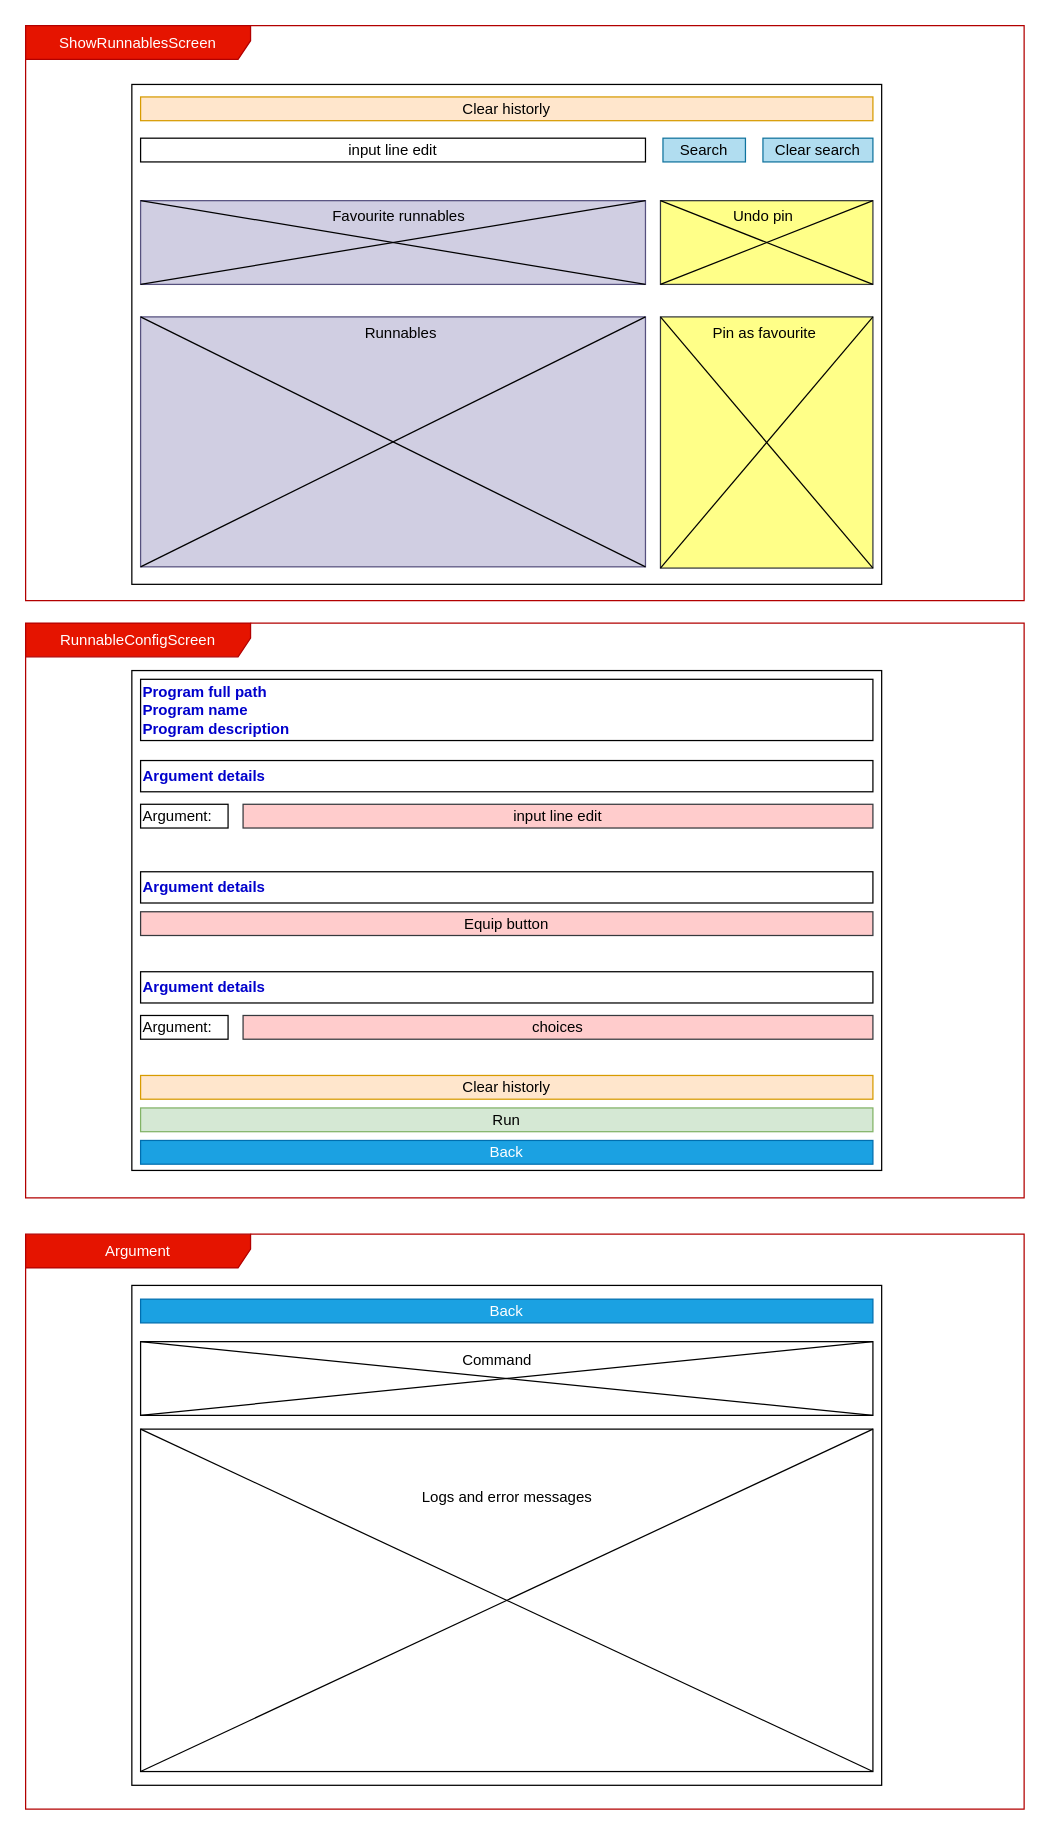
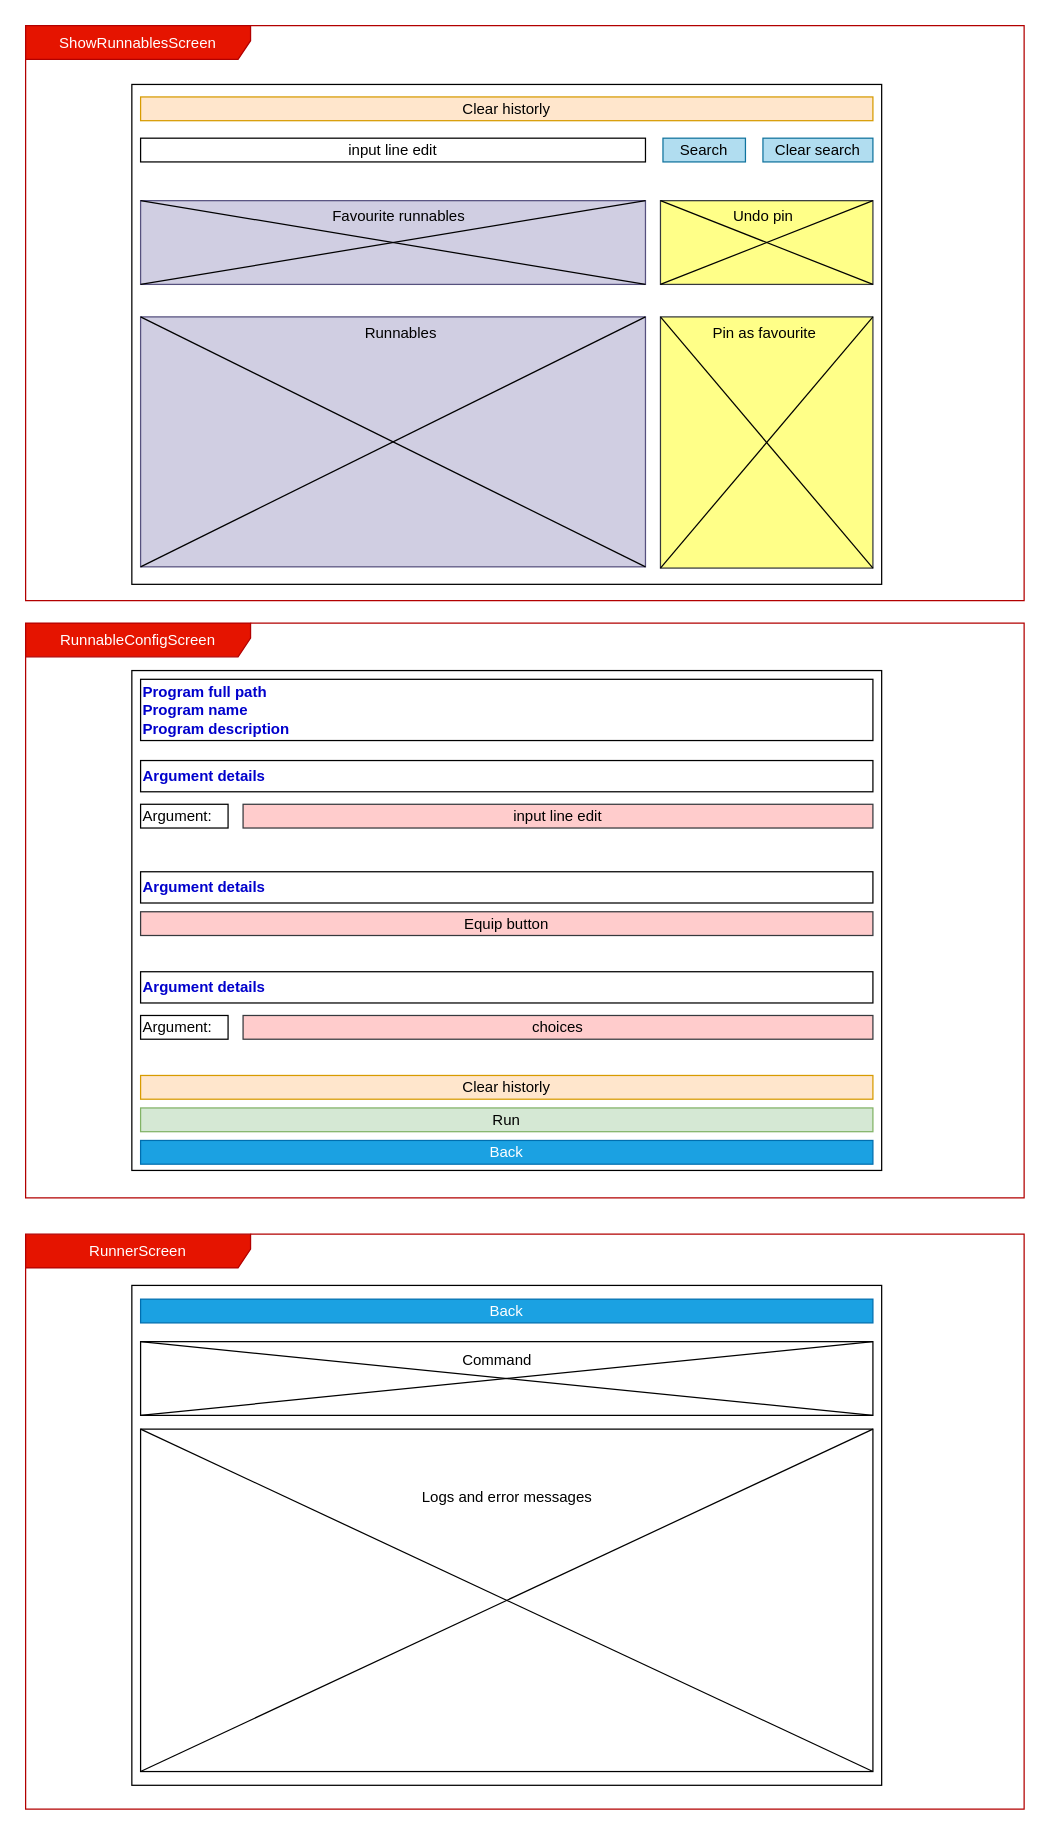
node "Argument": label "Argument" -> "RunnerScreen"
